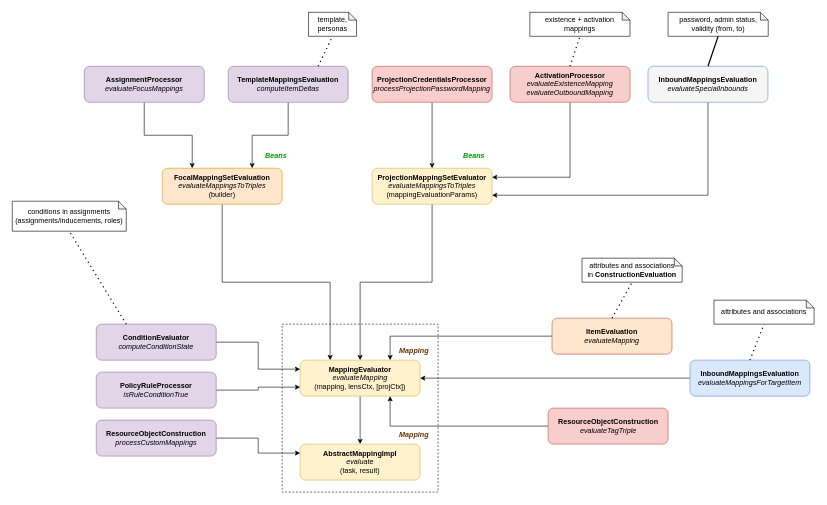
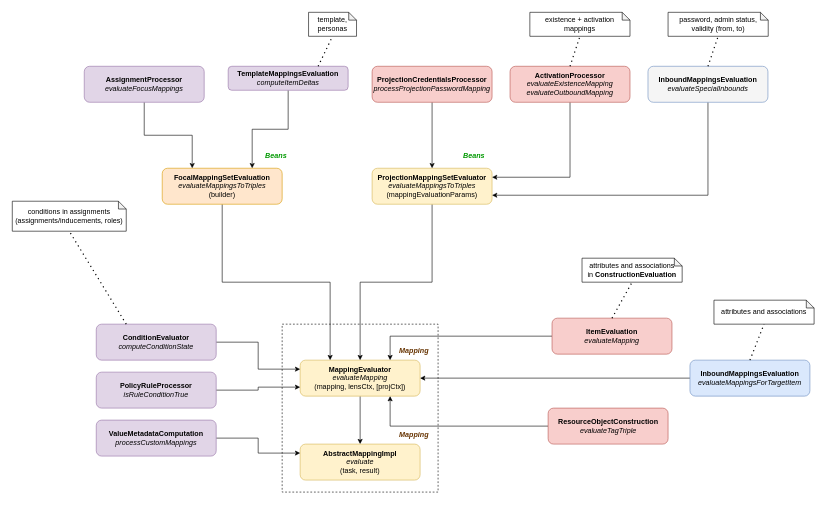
edge "password, admin status, validity (from, to)" -- "InboundMappingsEvaluation evaluateSpecialInbounds": style solid -> dashed
node "TemplateMappingsEvaluation computeItemDeltas": size 120x36 -> 120x24
node "ItemEvaluation evaluateMapping": fillcolor #ffe6cc -> #f8cecc
node "ResourceObjectConstruction processCustomMappings": label "ResourceObjectConstruction processCustomMappings" -> "ValueMetadataComputation processCustomMappings"
